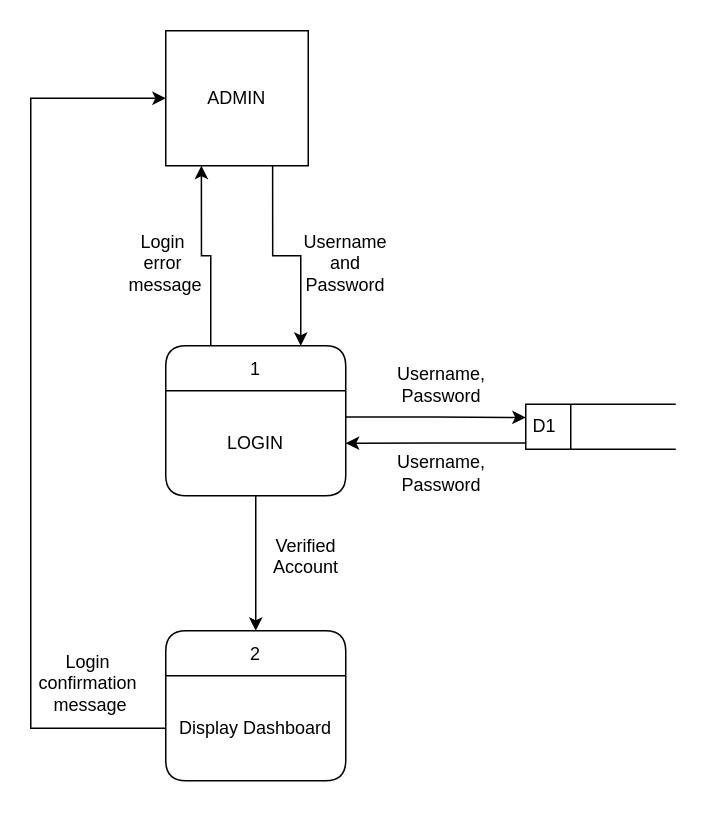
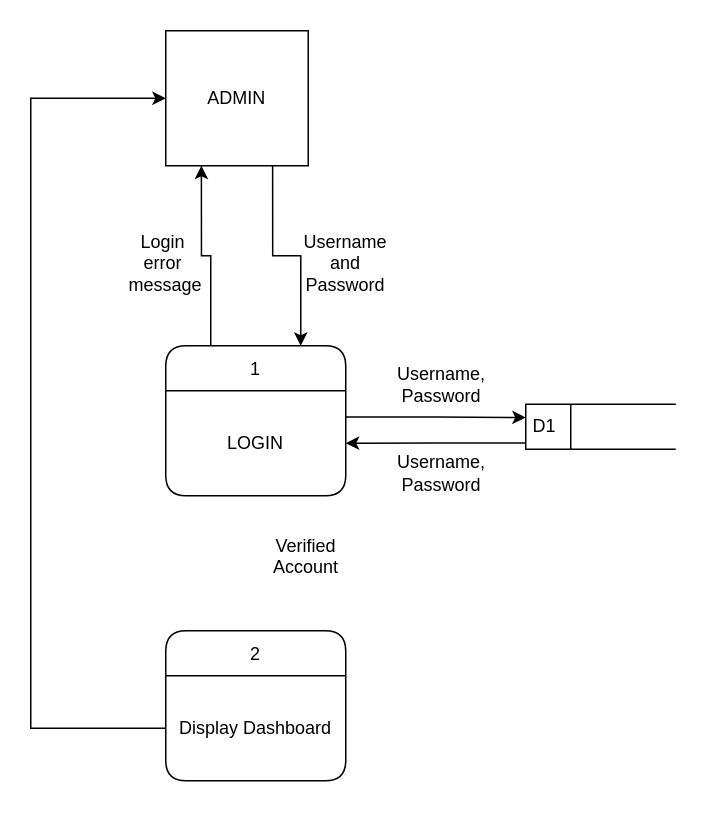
edge "LOGIN" -> "2": removed
node "Login confirmation message": removed
